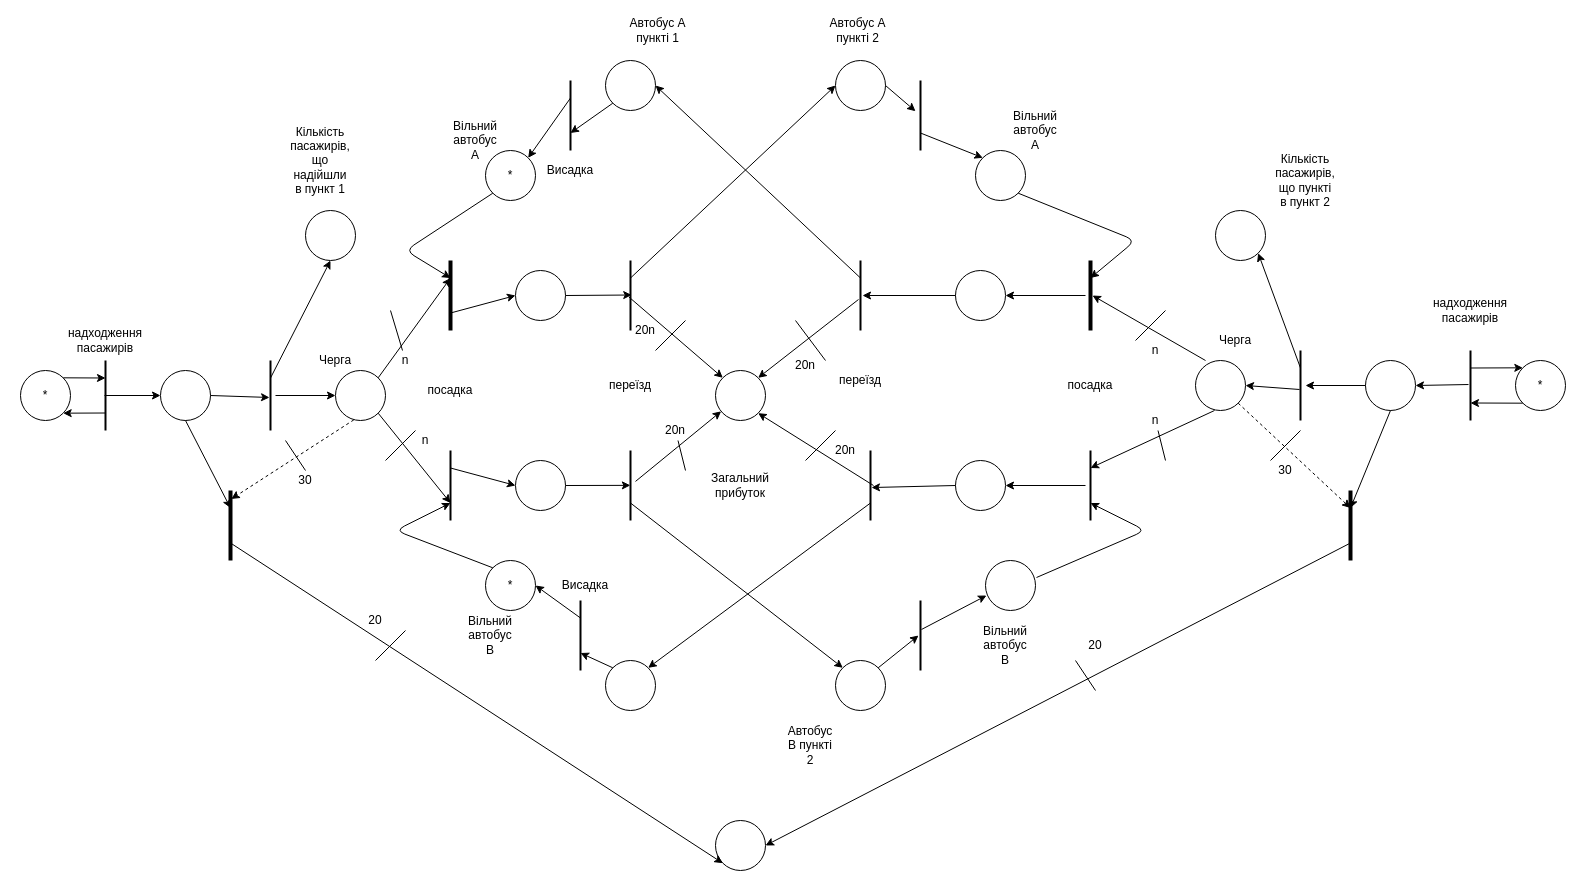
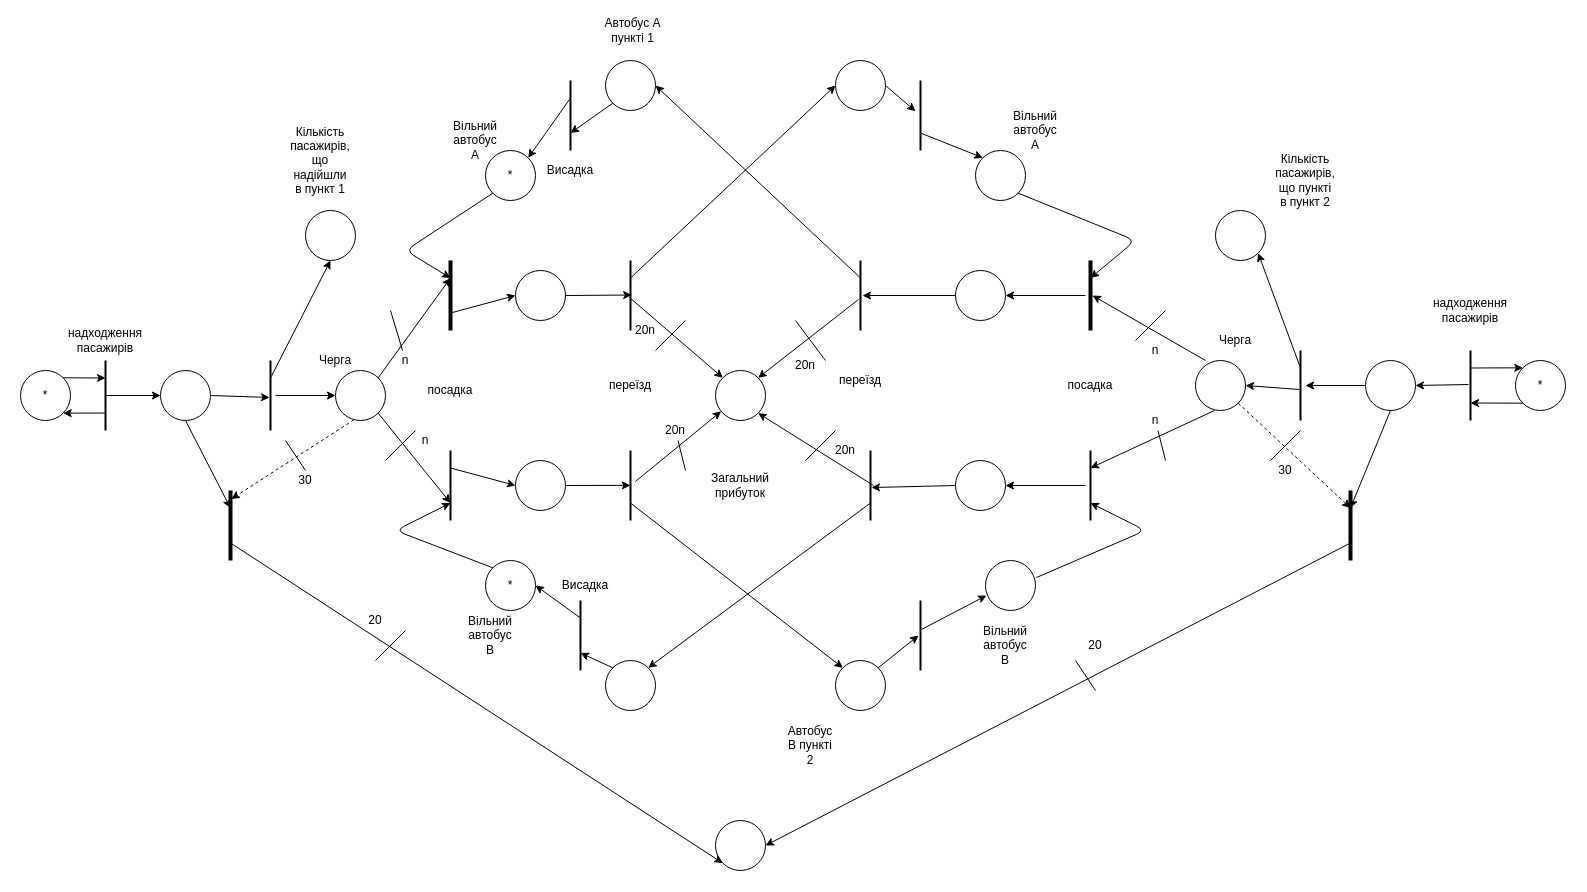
node "Автобус А пункті 1": moved (658, 31) -> (633, 31)
node "Автобус А пункті 2": removed
